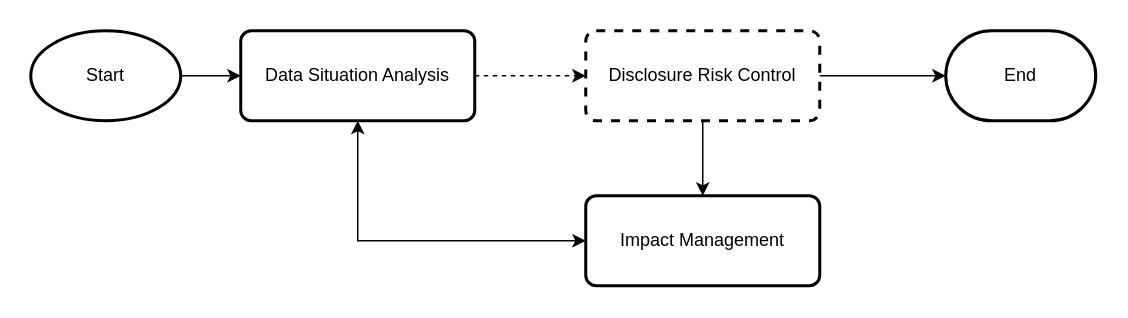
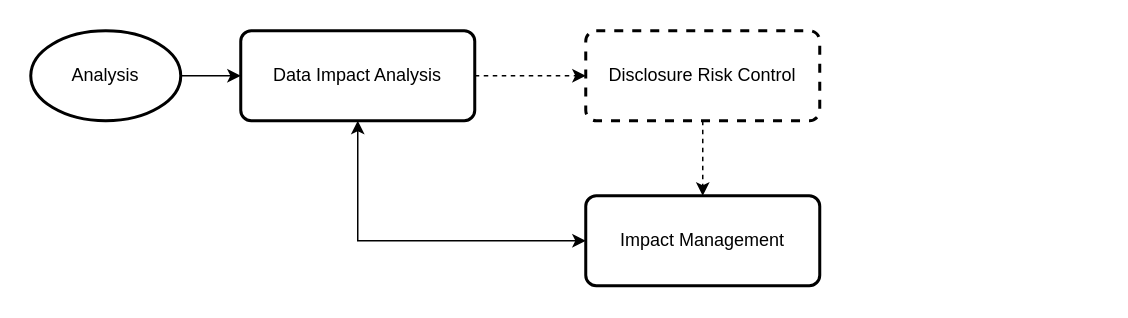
node "Start": label "Start" -> "Analysis"
node "Data Situation Analysis": label "Data Situation Analysis" -> "Data Impact Analysis"
edge "Disclosure Risk Control" -> "End": removed
node "End": removed
edge "Disclosure Risk Control" -> "Impact Management": style solid -> dashed
